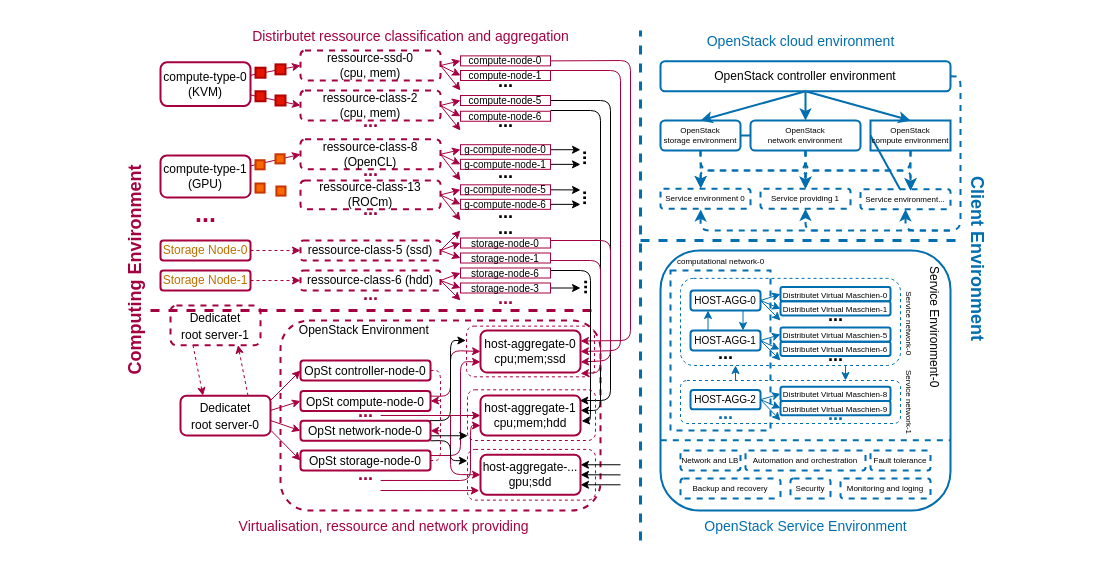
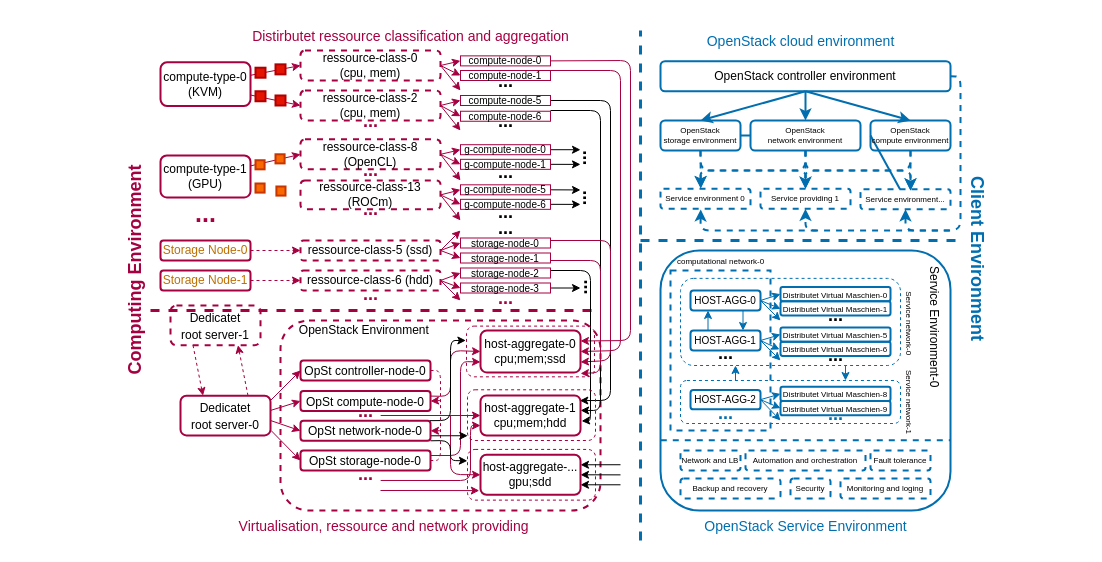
node "ressource-ssd-0 (cpu, mem)": label "ressource-ssd-0 (cpu, mem)" -> "ressource-class-0 (cpu, mem)"
node "OpenStack compute environment": shape rectangle -> rounded rectangle
node "storage-node-6": label "storage-node-6" -> "storage-node-2"
